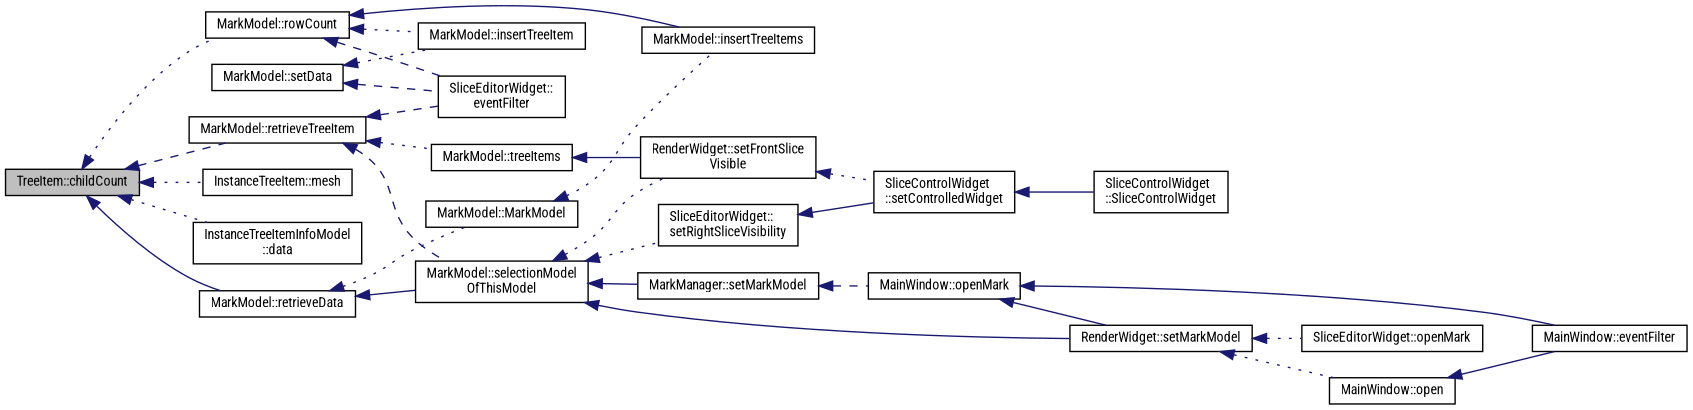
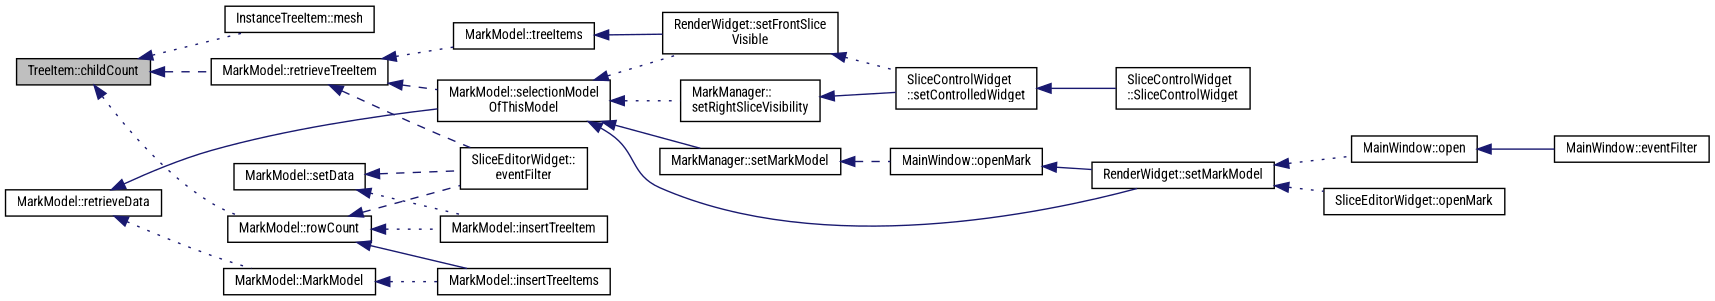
node "SliceEditorWidget:: setRightSliceVisibility": label "SliceEditorWidget:: setRightSliceVisibility" -> "MarkManager:: setRightSliceVisibility"
node "InstanceTreeItemInfoModel ::data": removed
edge "MarkModel::retrieveData" -> "TreeItem::childCount": removed
edge "MainWindow::eventFilter" -> "MainWindow::openMark": removed
